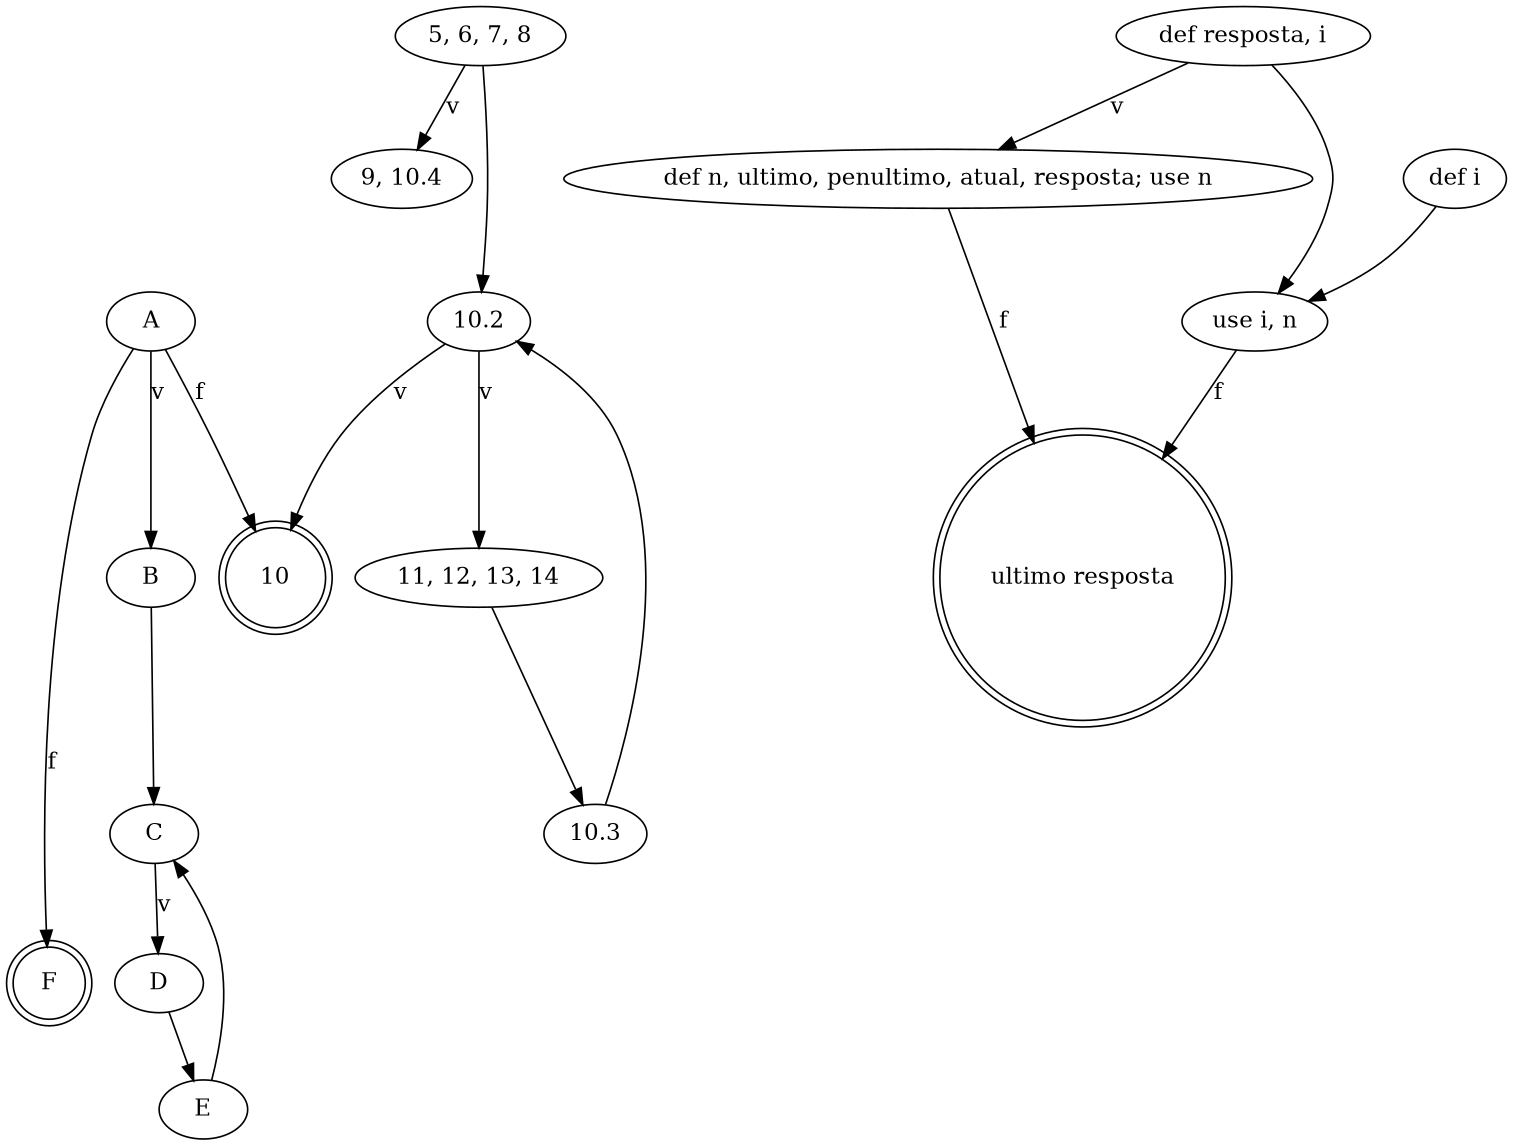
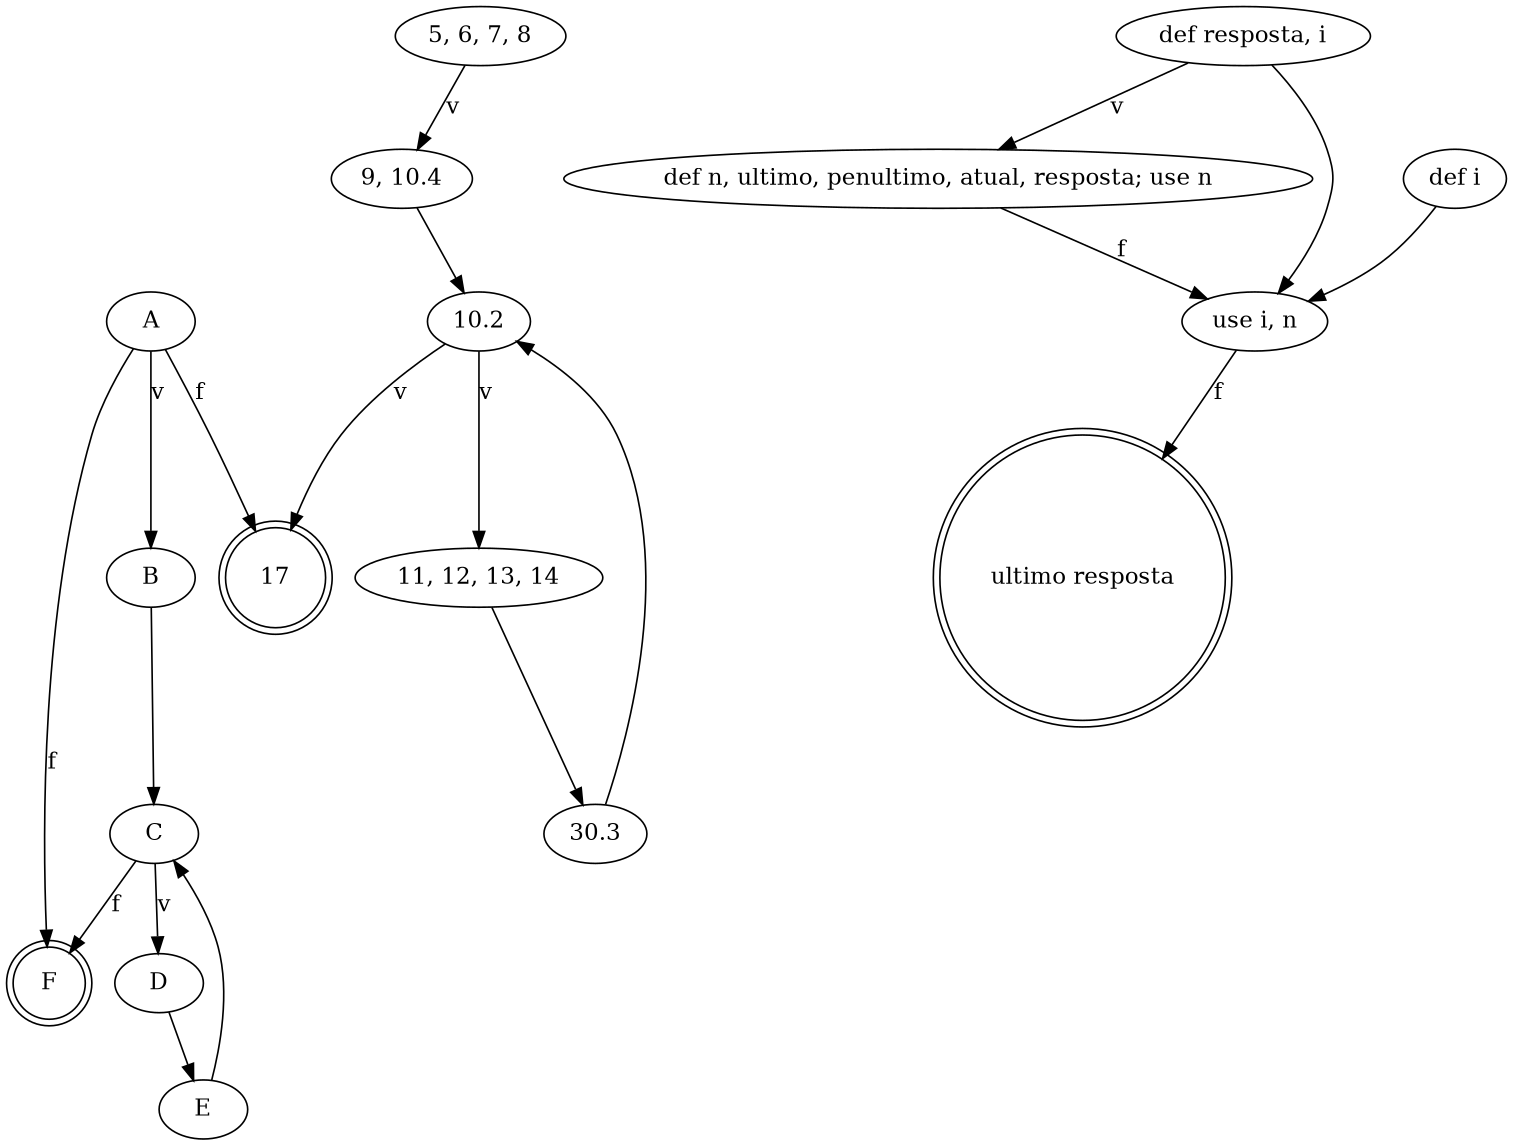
edge "5, 6, 7, 8" -> "10.2": now "9, 10.4" -> "10.2"
edge "def n, ultimo, penultimo, atual, resposta; use n" -> "ultimo resposta": now "def n, ultimo, penultimo, atual, resposta; use n" -> "use i, n"
node "10": label "10" -> "17"
node "10.3": label "10.3" -> "30.3"
edge "C" -> "F": added, label "f"
